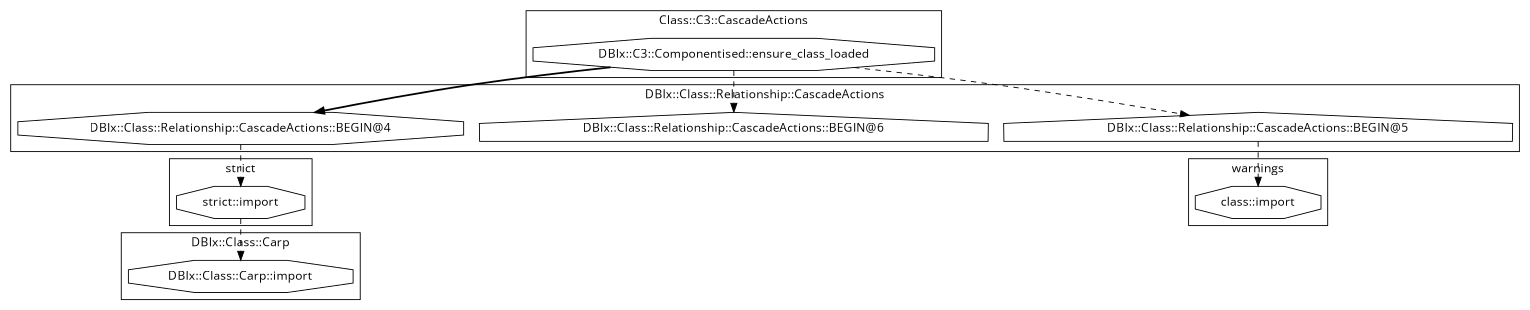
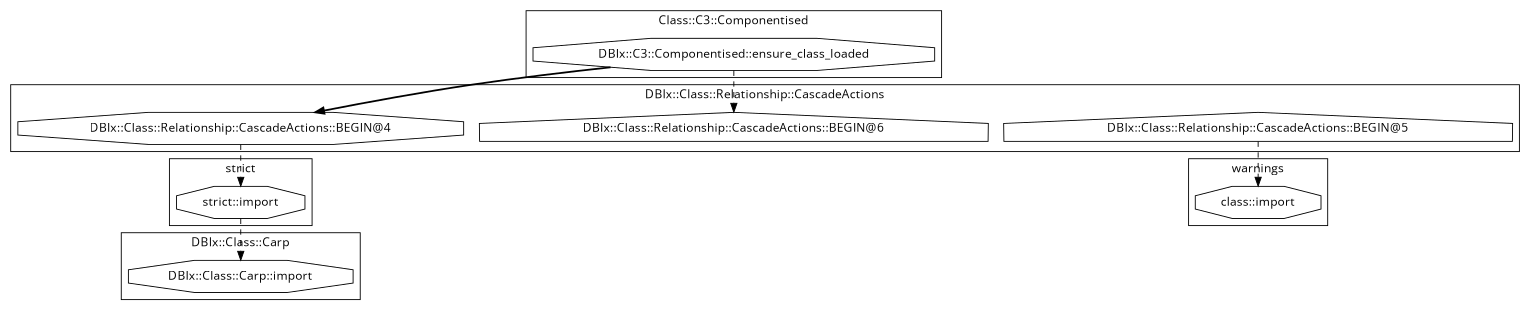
cluster "Class::C3::CascadeActions": label "Class::C3::CascadeActions" -> "Class::C3::Componentised"
edge "DBIx::C3::Componentised::ensure_class_loaded" -> "DBIx::Class::Relationship::CascadeActions::BEGIN@5": removed
